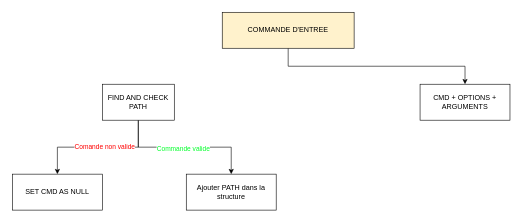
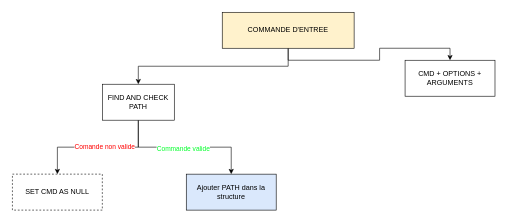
edge "COMMANDE D'ENTREE" -> "FIND AND CHECK PATH": added
node "CMD + OPTIONS + ARGUMENTS": moved (465, 102) -> (450, 78)
node "SET CMD AS NULL": style solid -> dashed
node "Ajouter PATH dans la structure": fillcolor #ffffff -> #dae8fc
